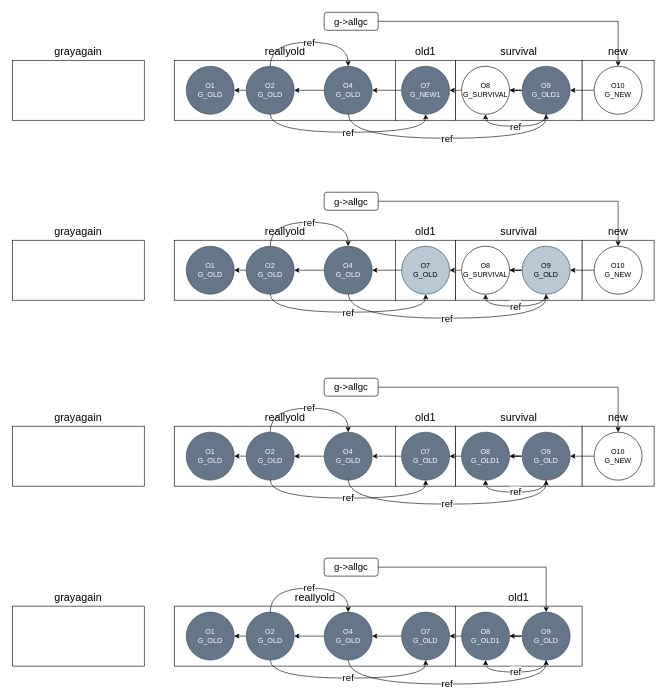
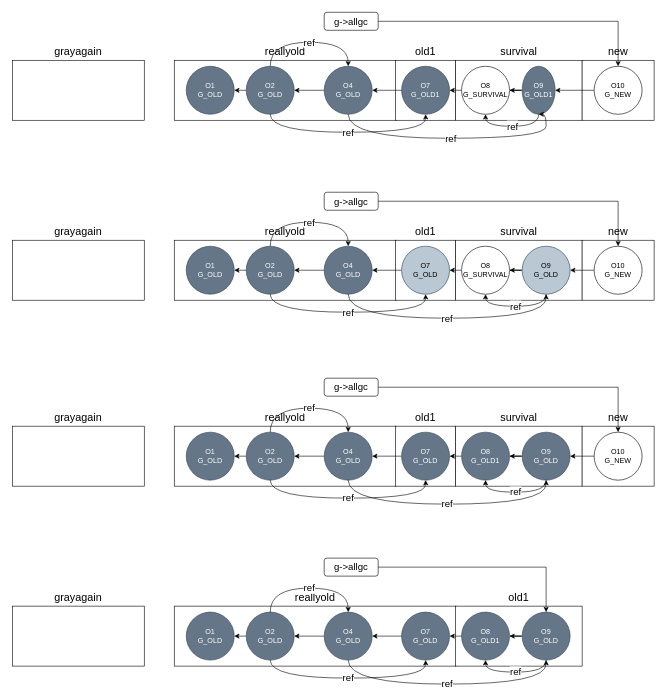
node "O7 G_NEW1": label "O7 G_NEW1" -> "O7 G_OLD1"
node "O9 G_OLD1": size 48x48 -> 33x48
